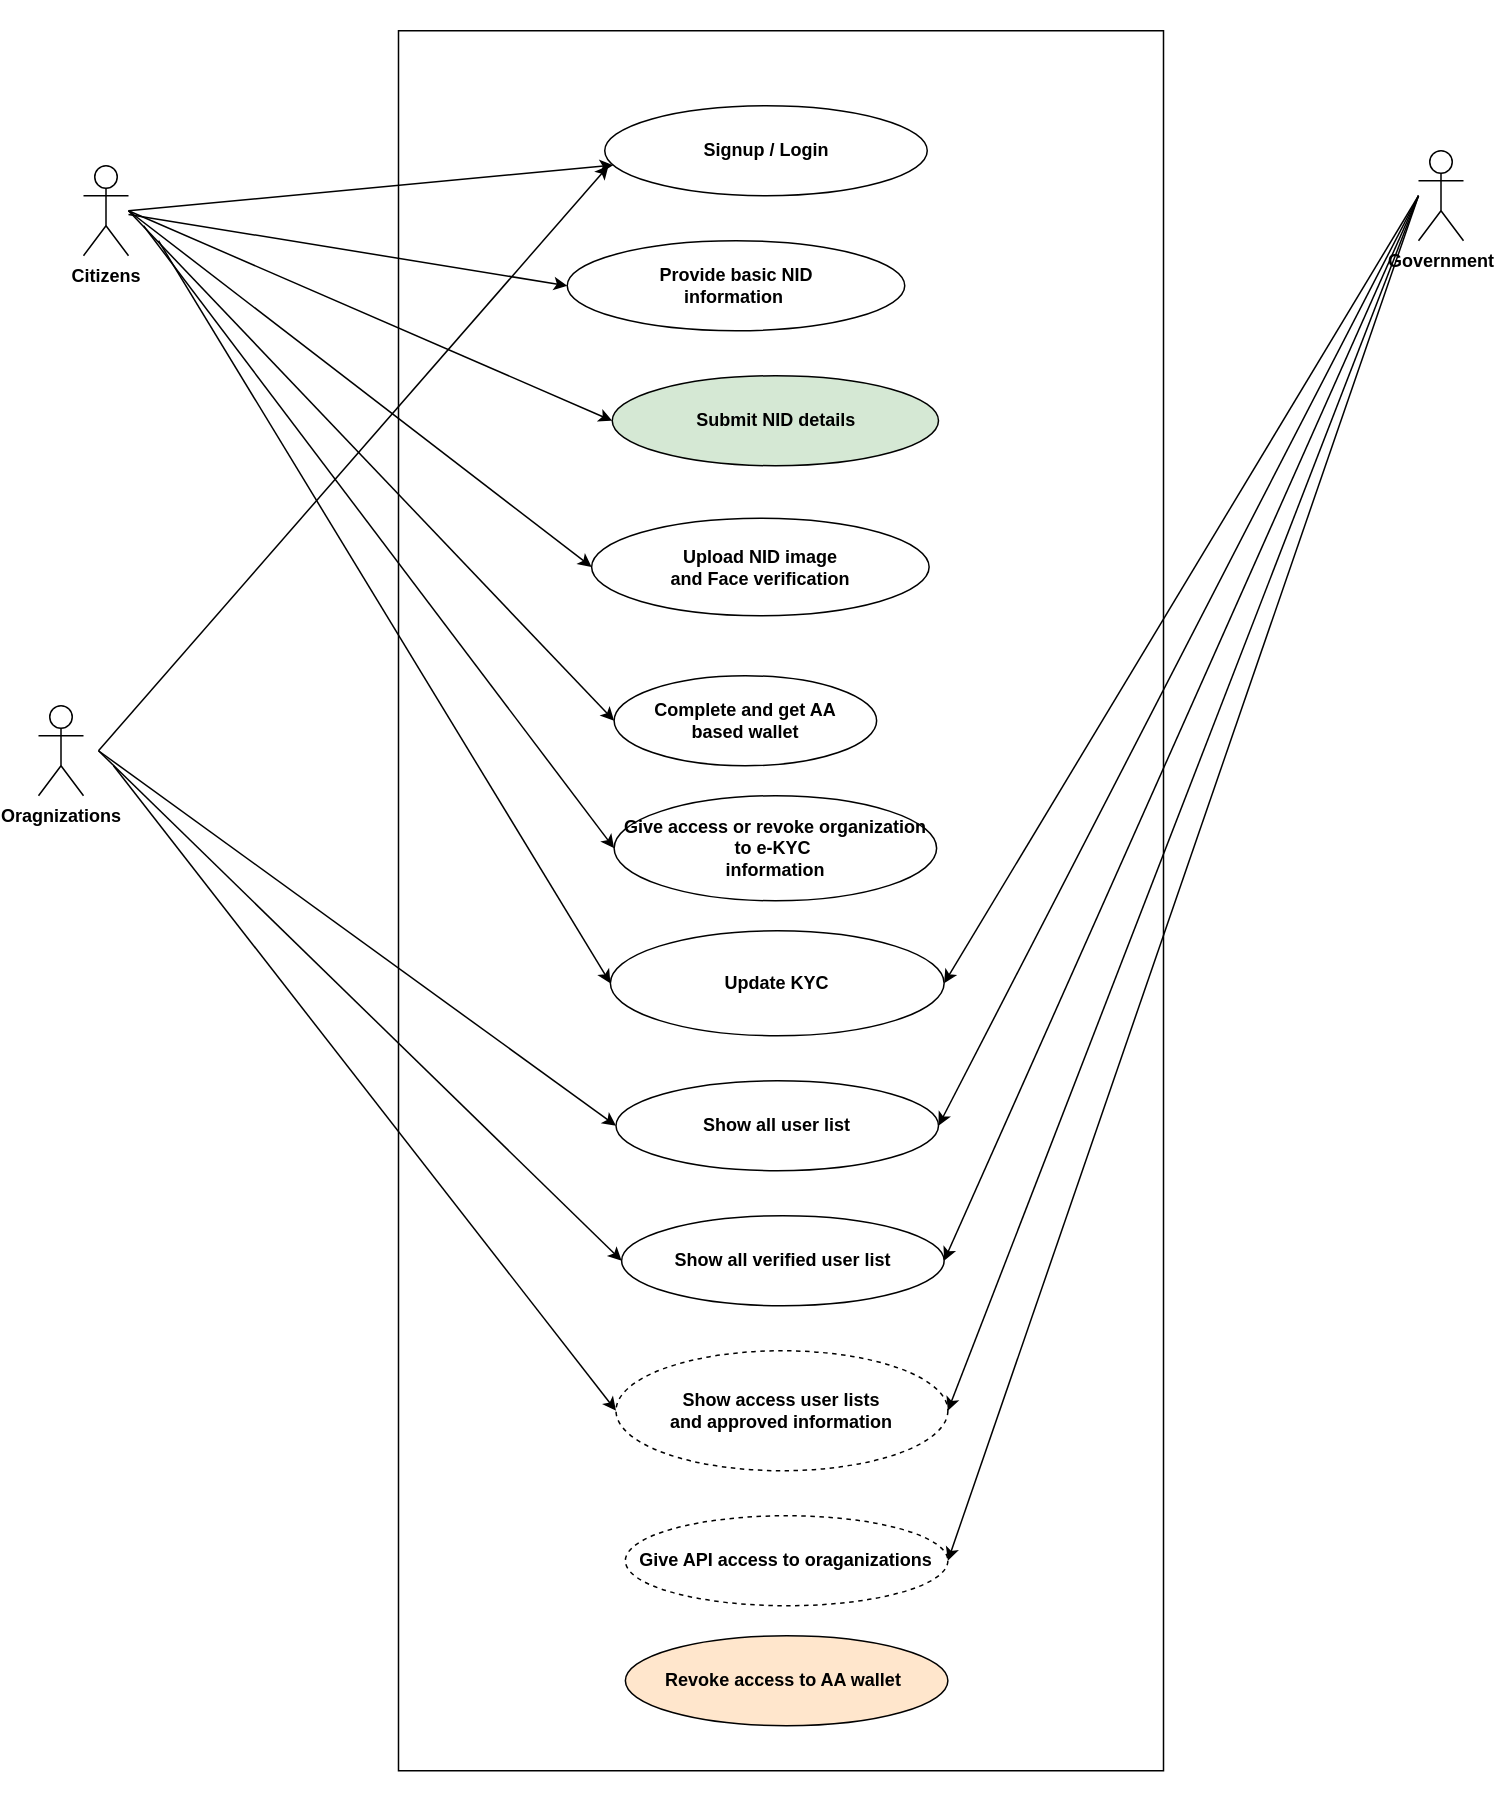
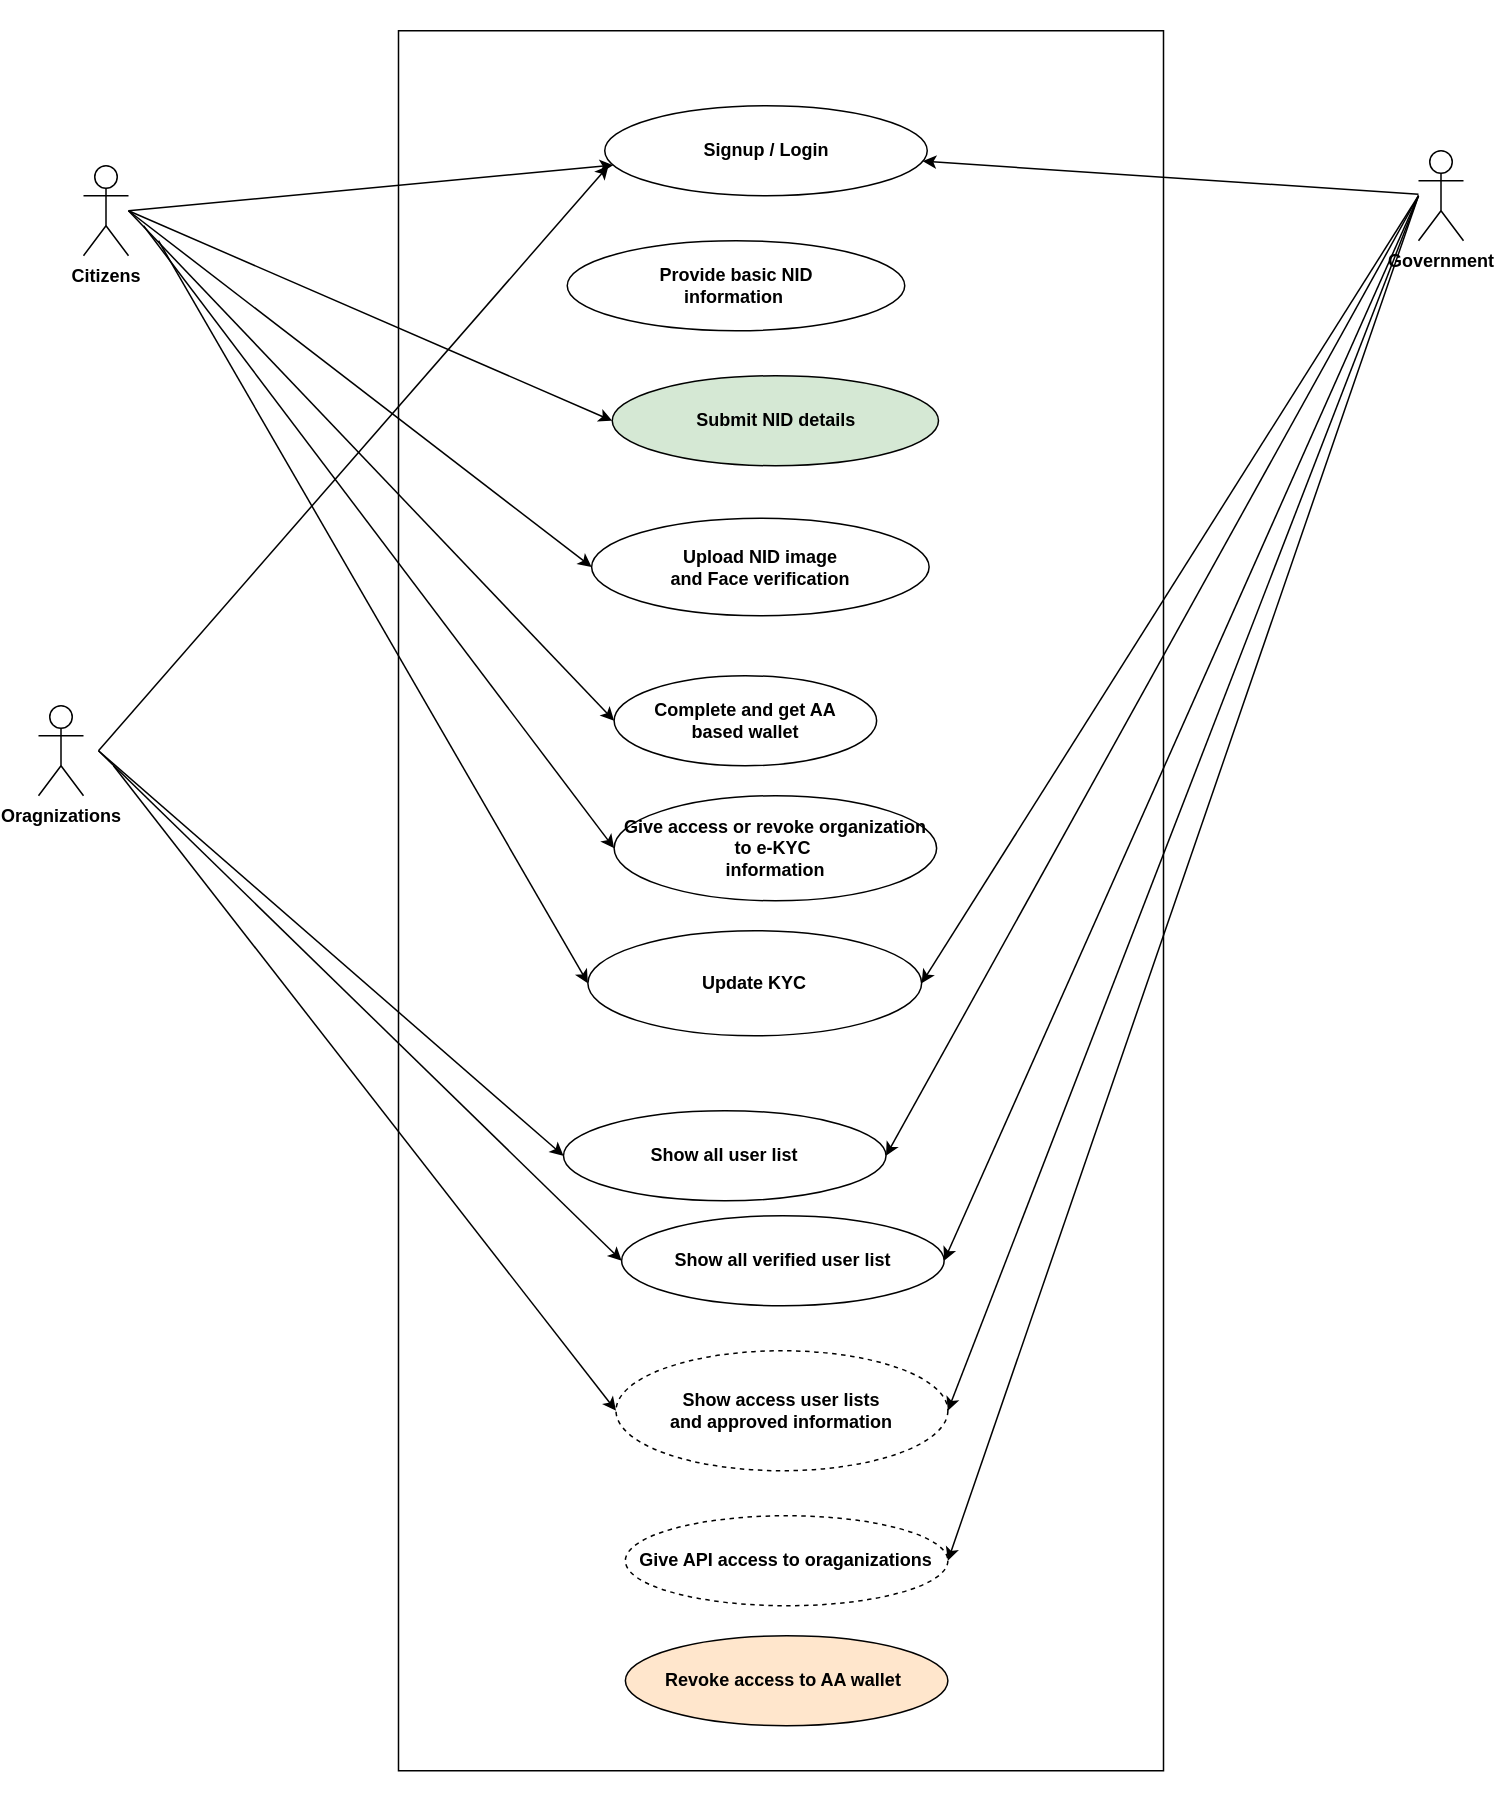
edge "Government" -> "Signup / Login": added
edge "Citizens" -> "Provide basic NID information": removed
node "Update KYC": moved (777, 983) -> (755, 983)
node "Show all user list": moved (777, 1126) -> (725, 1156)
